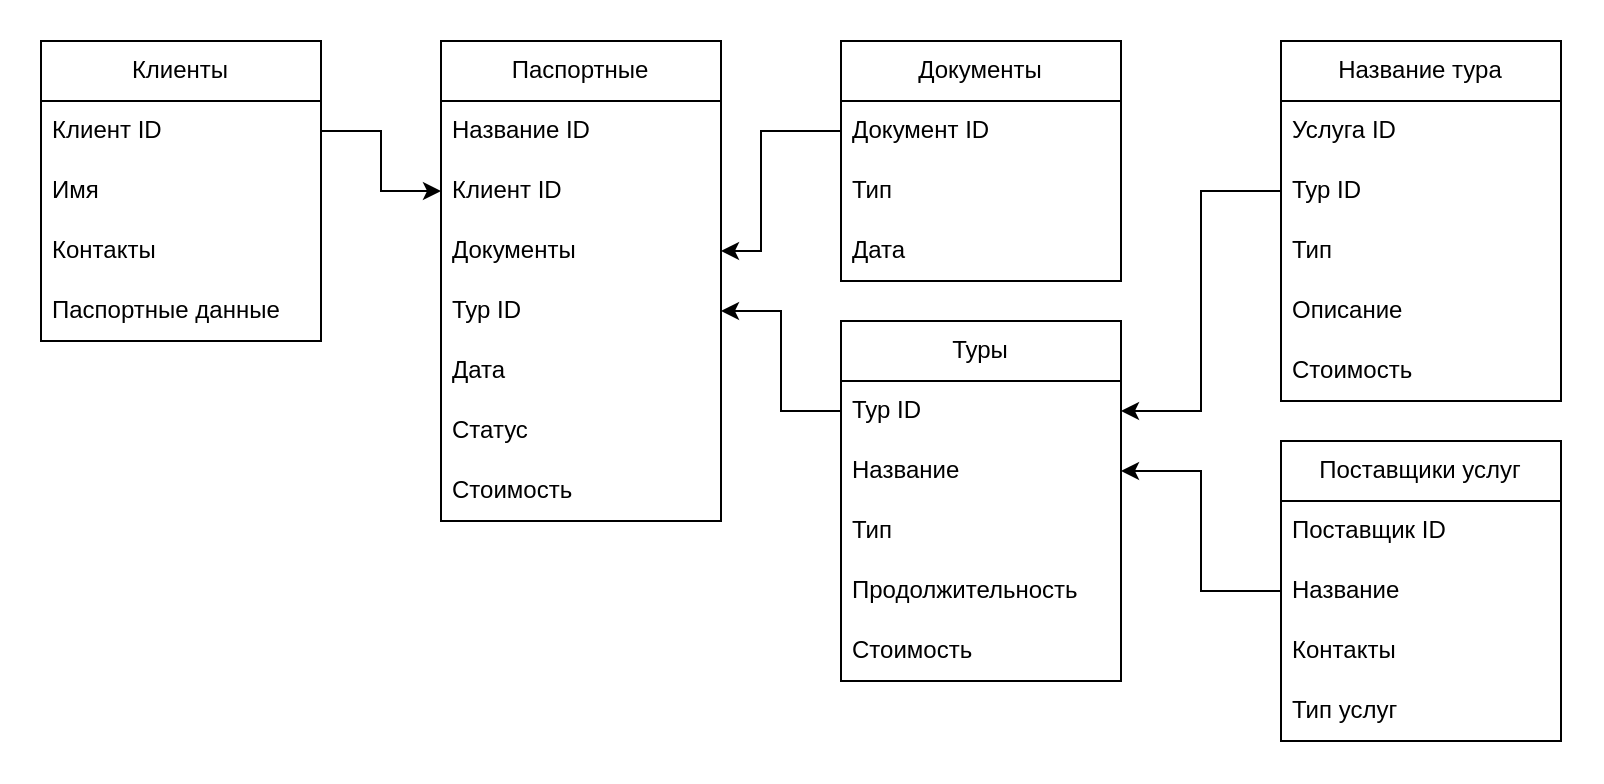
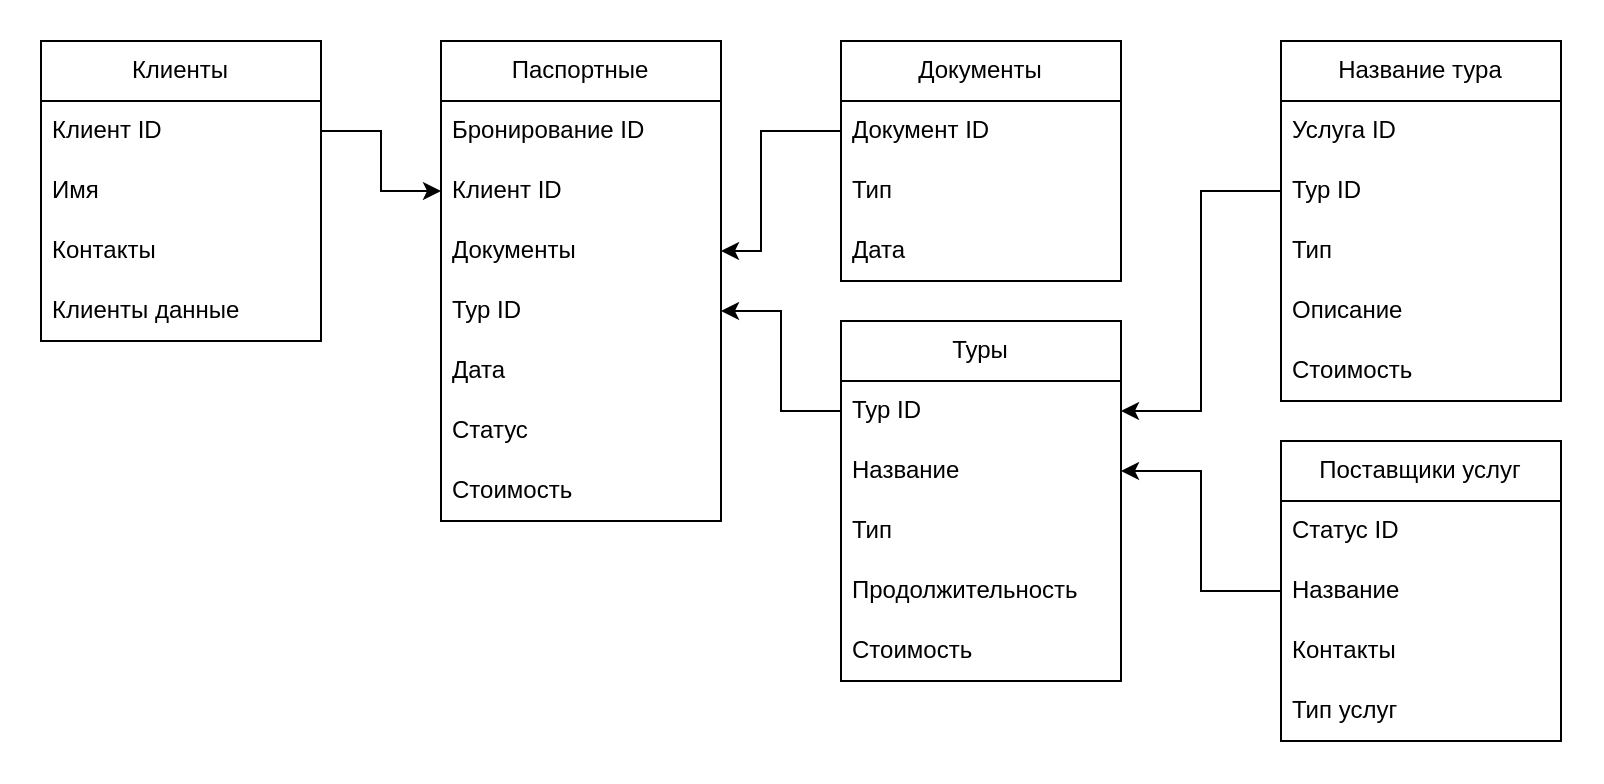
node "Название ID": label "Название ID" -> "Бронирование ID"
node "Паспортные данные": label "Паспортные данные" -> "Клиенты данные"
node "Поставщик ID": label "Поставщик ID" -> "Статус ID"
